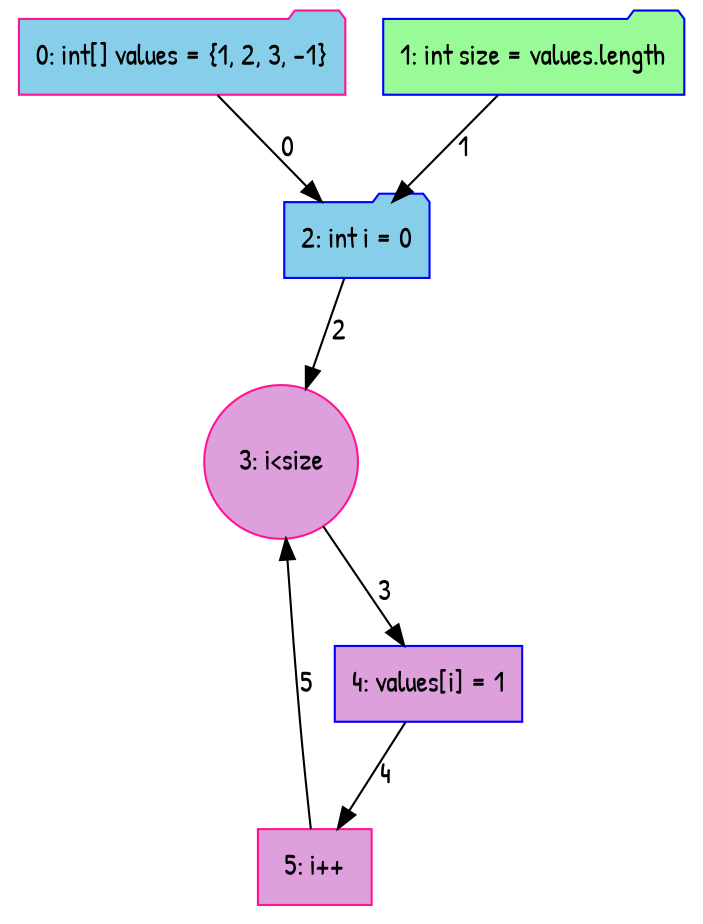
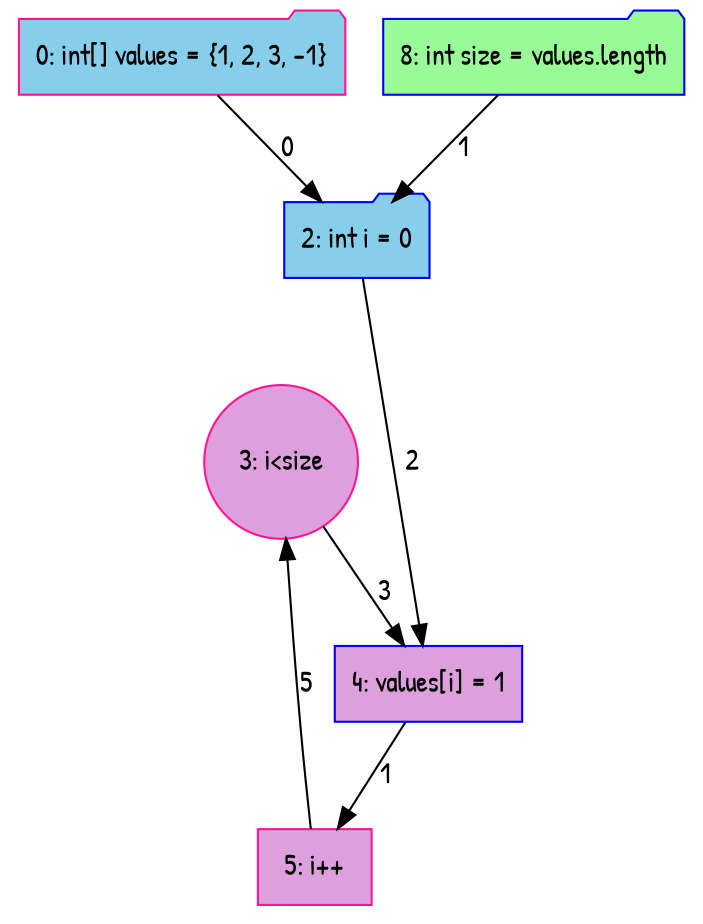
node "1: int size = values.length": label "1: int size = values.length" -> "8: int size = values.length"
edge "2: int i = 0" -> "3: i<size": now "2: int i = 0" -> "4: values[i] = 1"
edge "4: values[i] = 1" -> "5: i++": label "4" -> "1"
